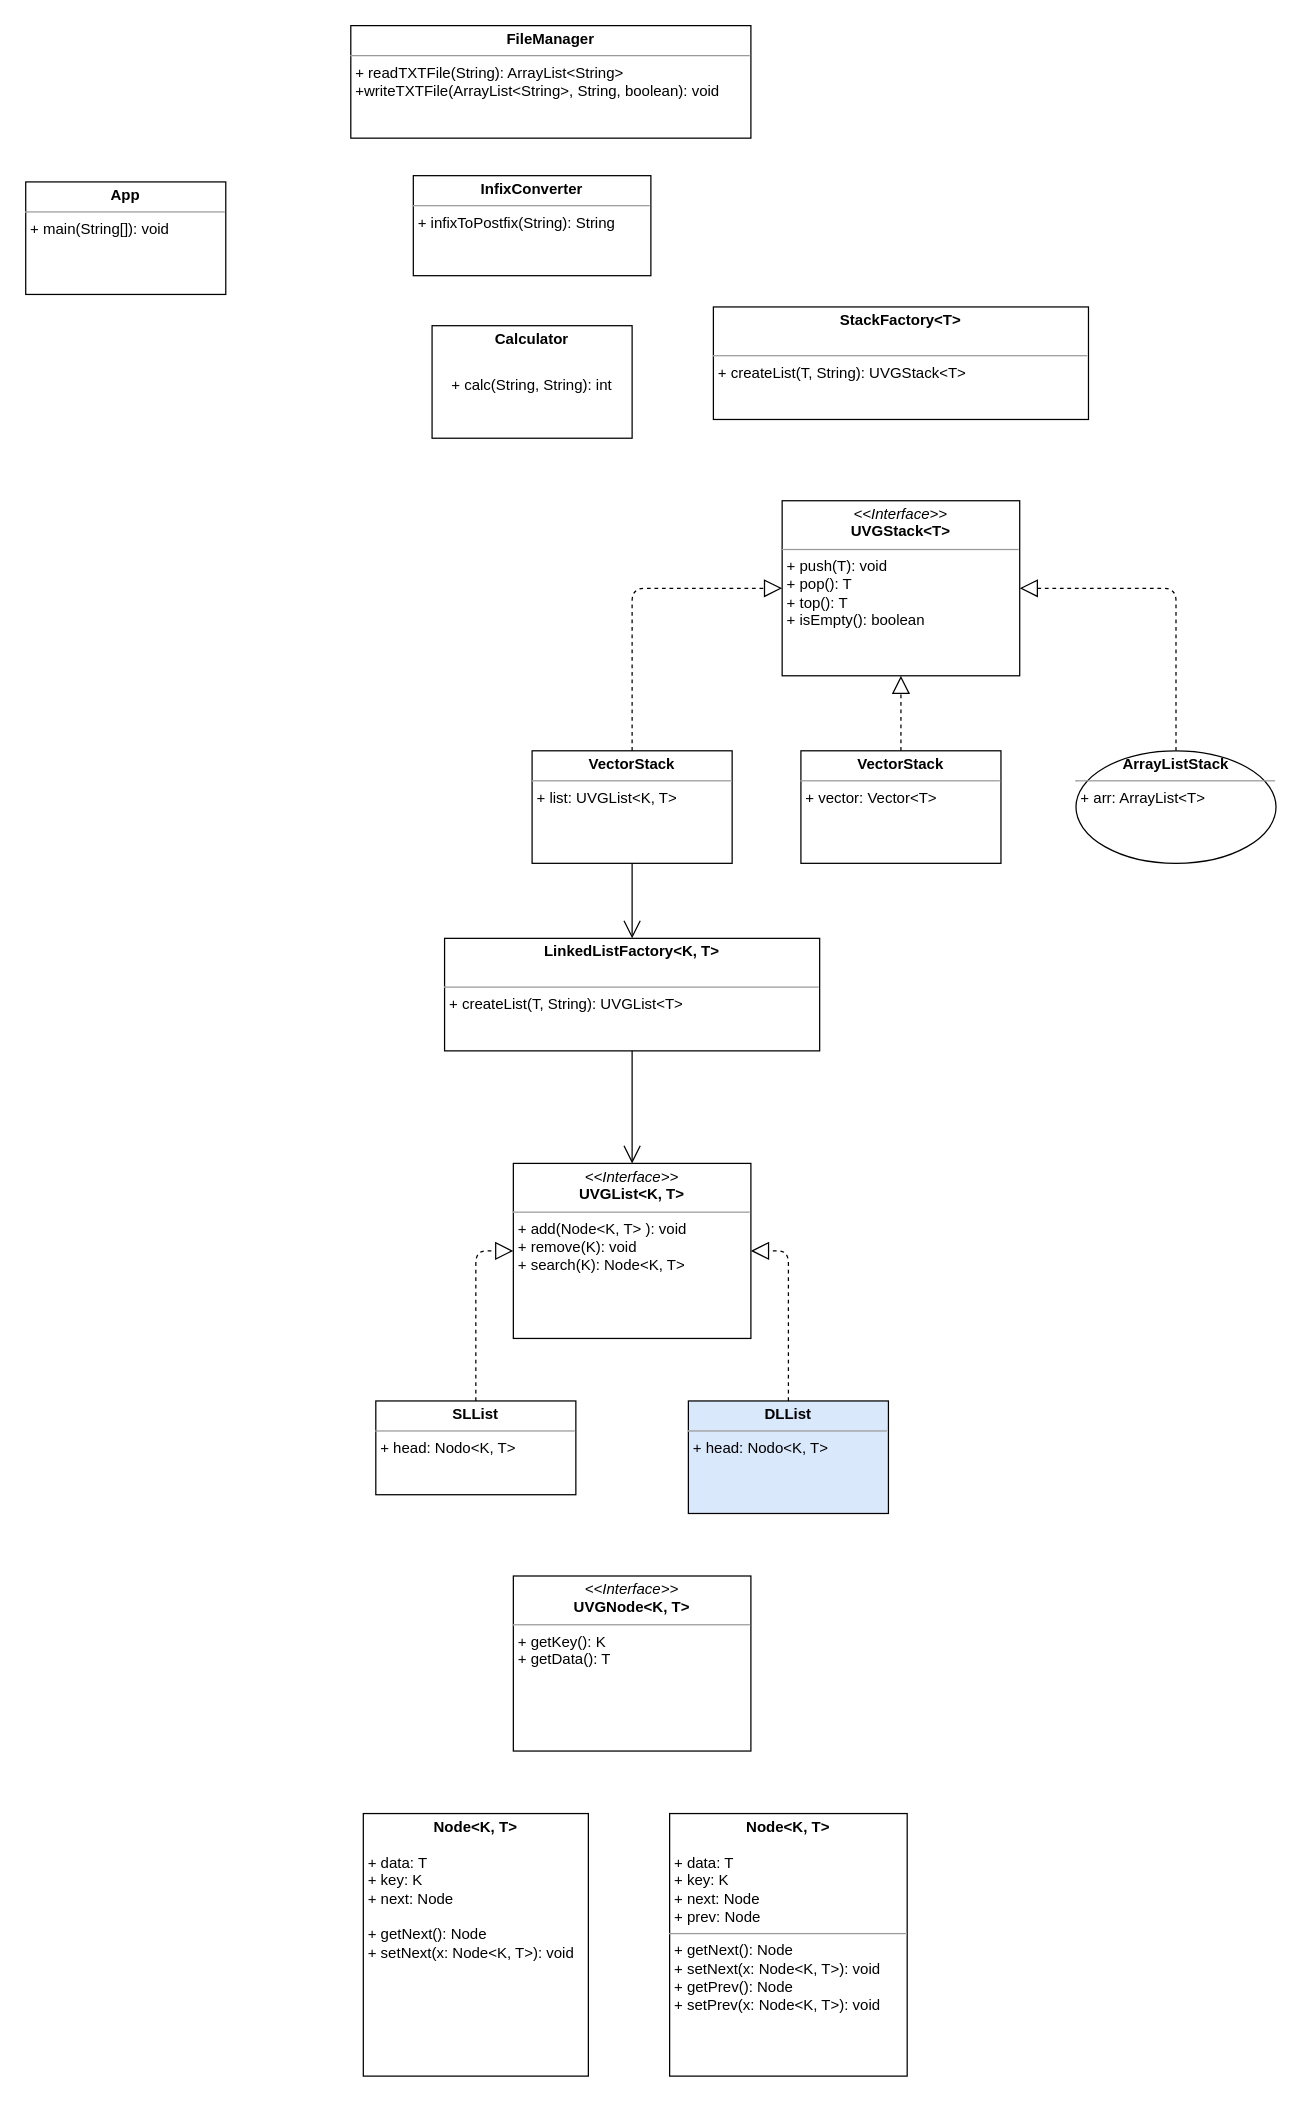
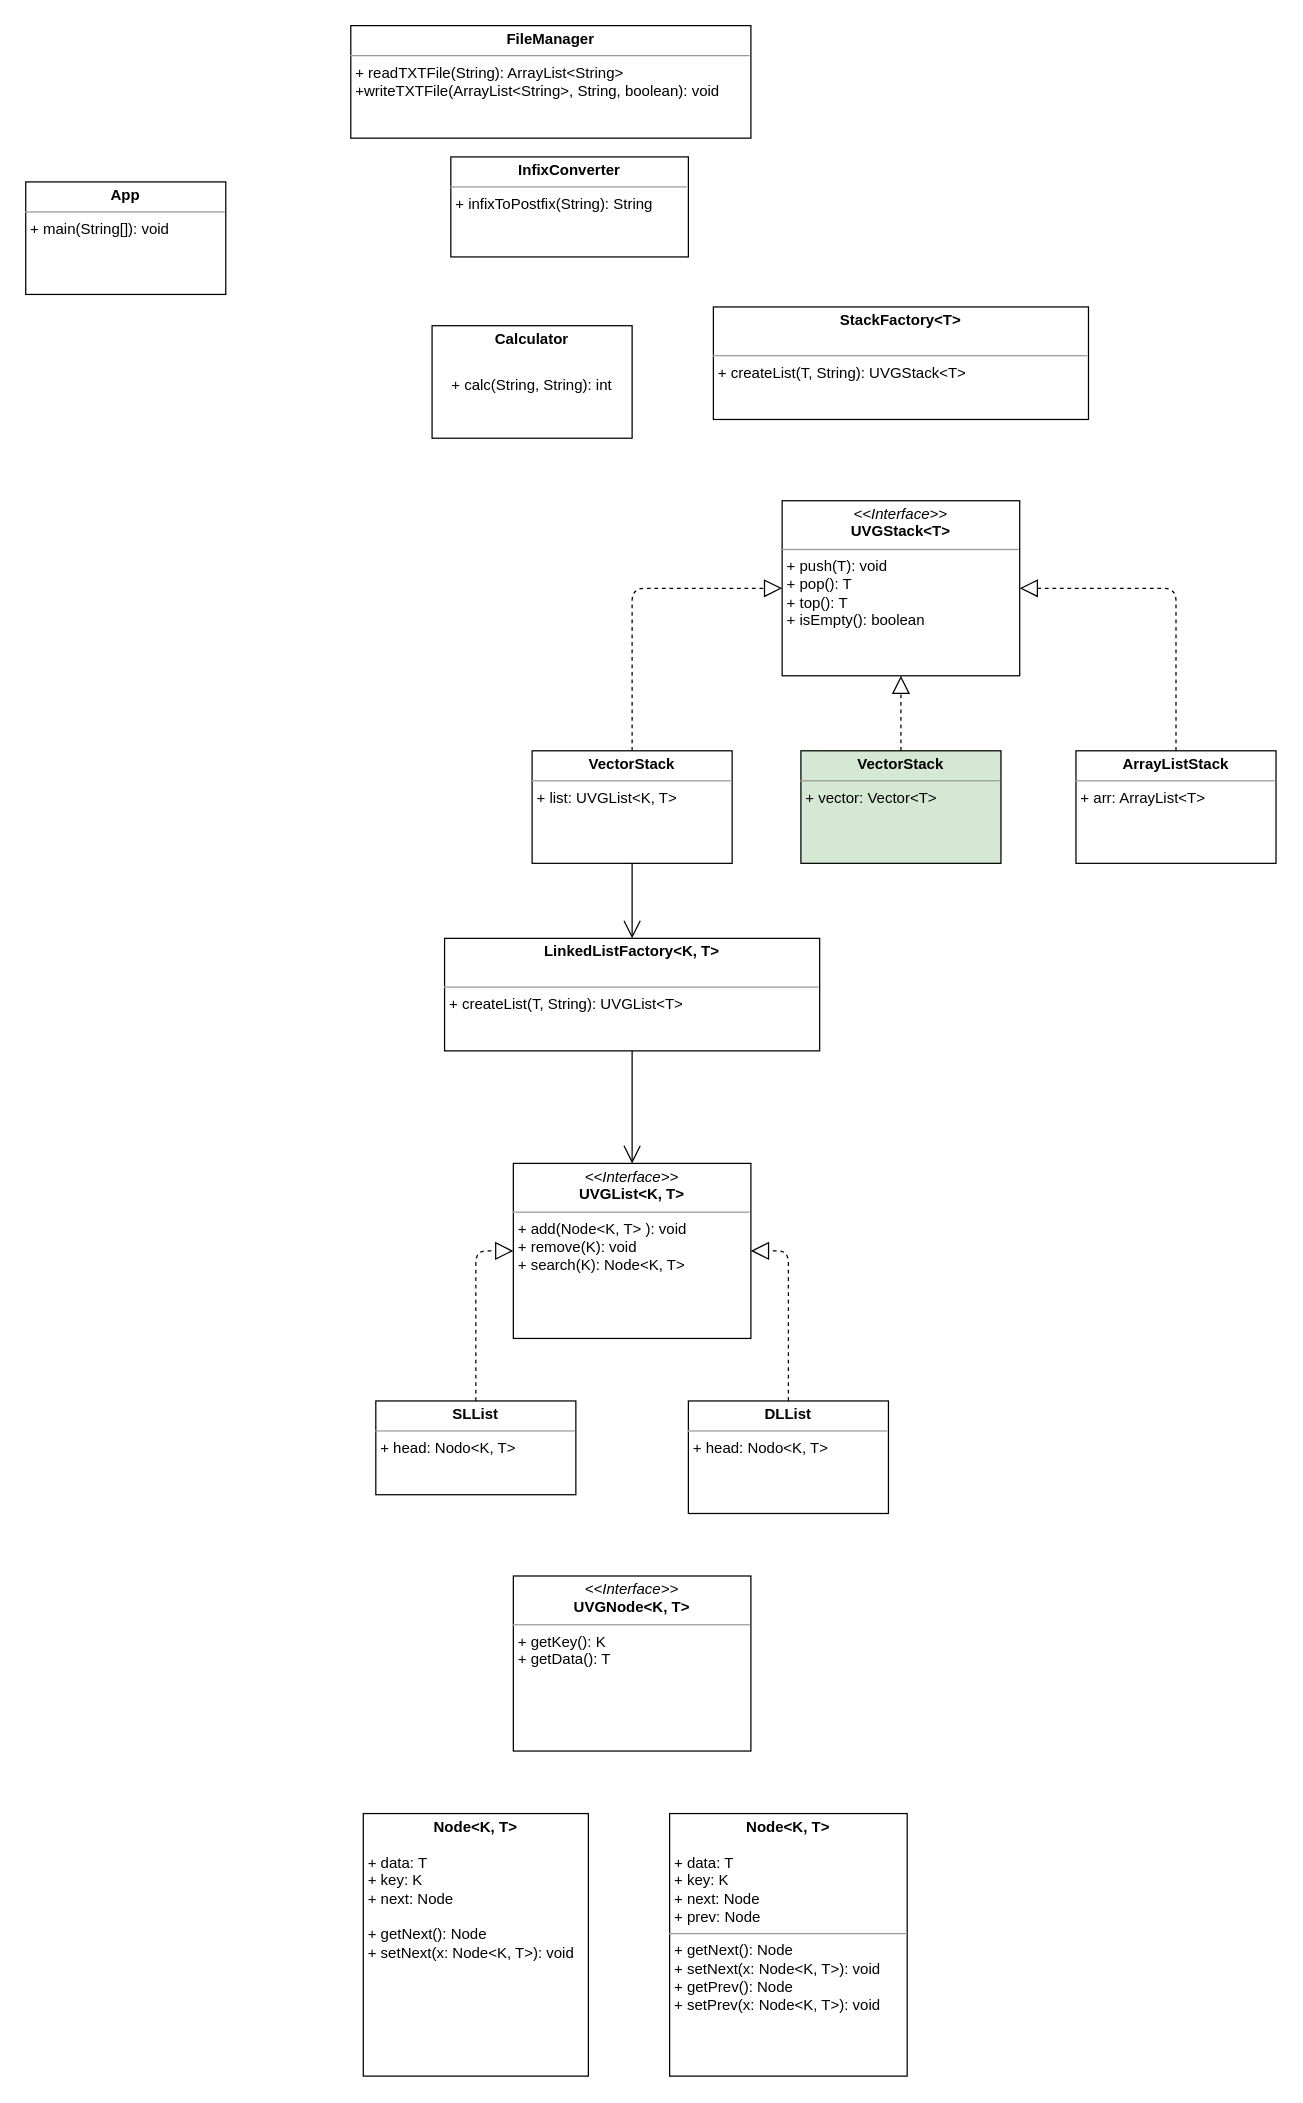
node "InfixConverter + infixToPostfix(String): String": moved (532, 226) -> (569, 207)
node "VectorStack + vector: Vector<T>": fillcolor #ffffff -> #d5e8d4
node "ArrayListStack + arr: ArrayList<T>": shape ellipse -> rectangle
node "DLList + head: Nodo<K, T>": fillcolor #dae8fc -> #ffffff
